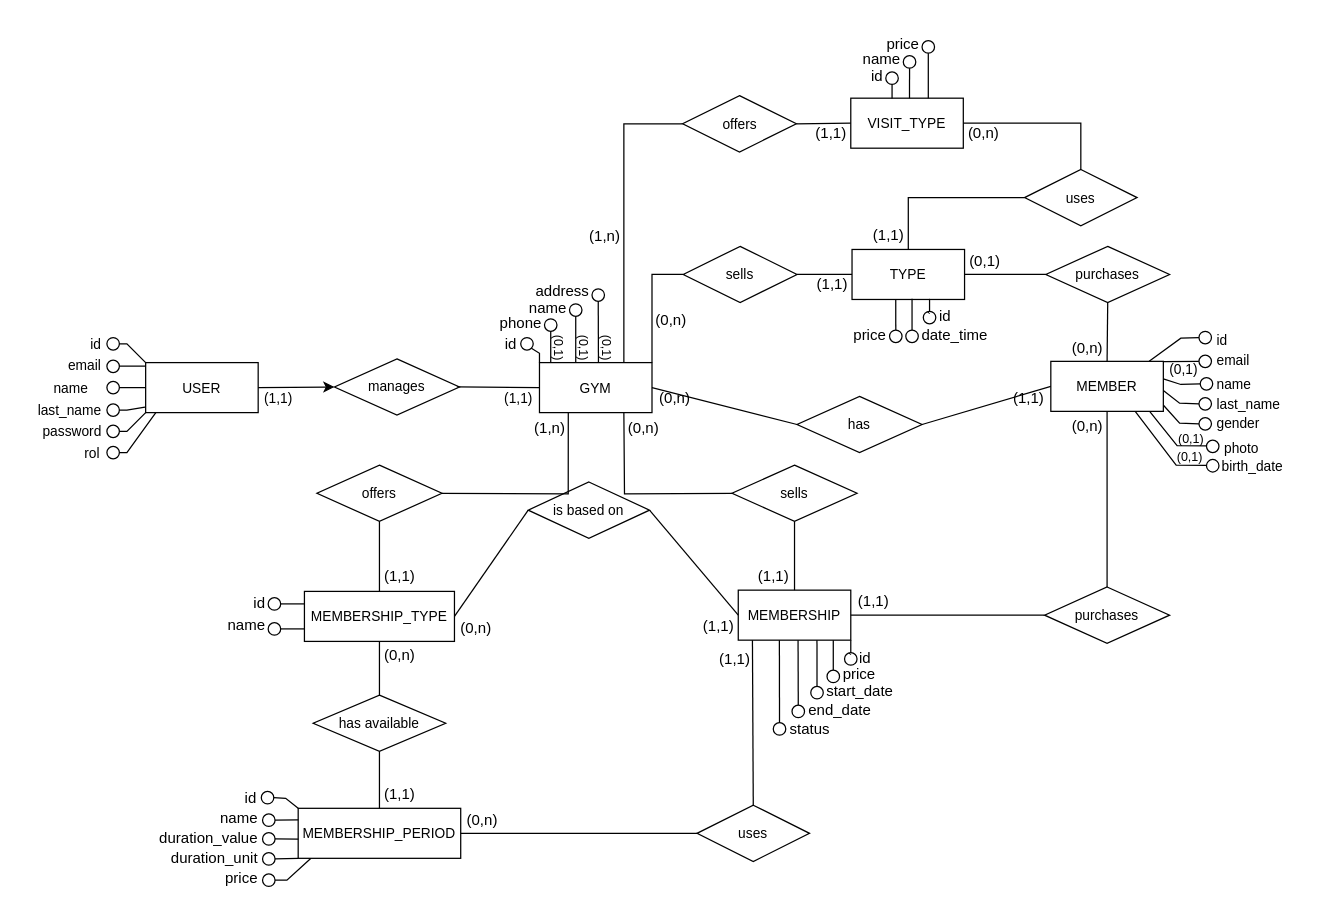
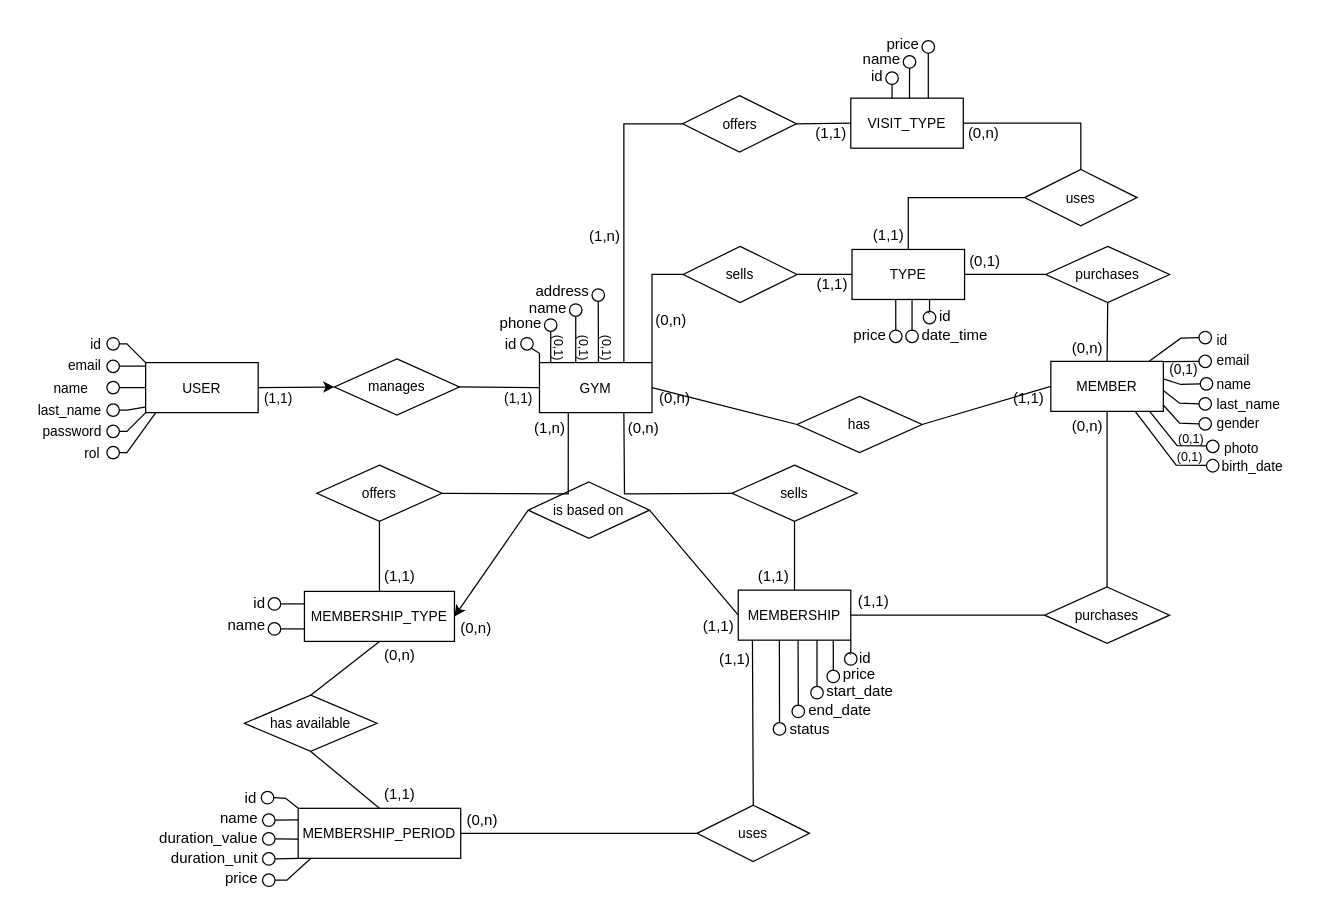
edge "is based on" -- "MEMBERSHIP_TYPE": arrowhead none -> classic
node "has available": moved (379, 723) -> (311, 723)
